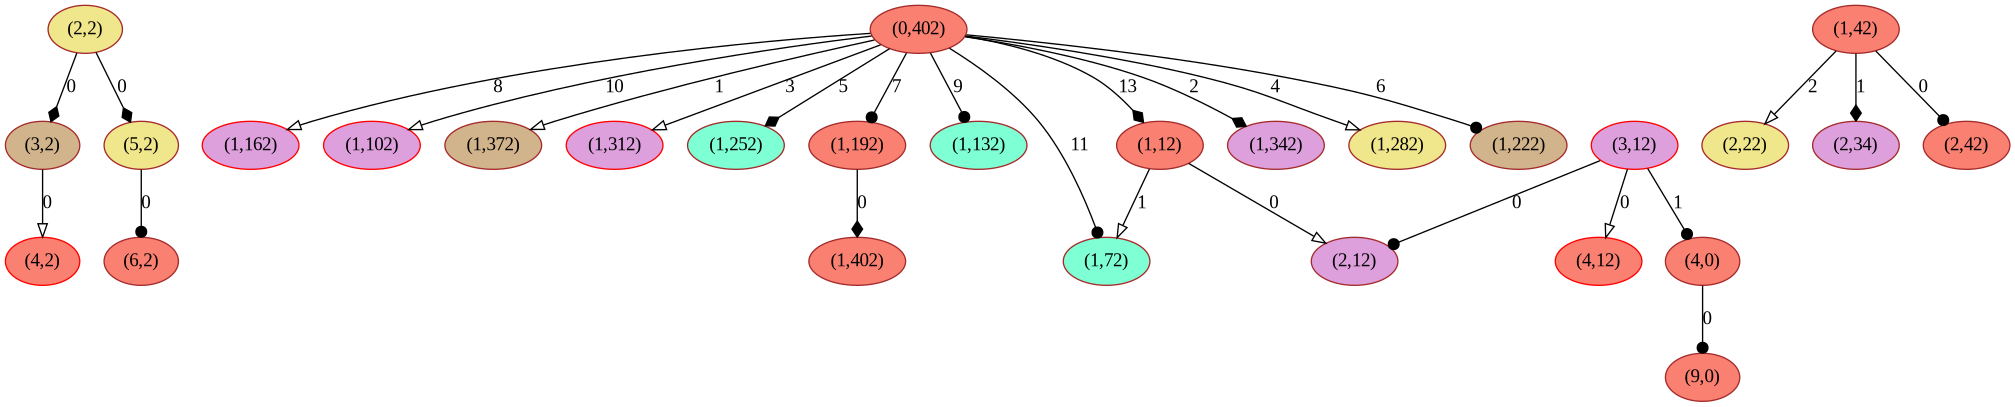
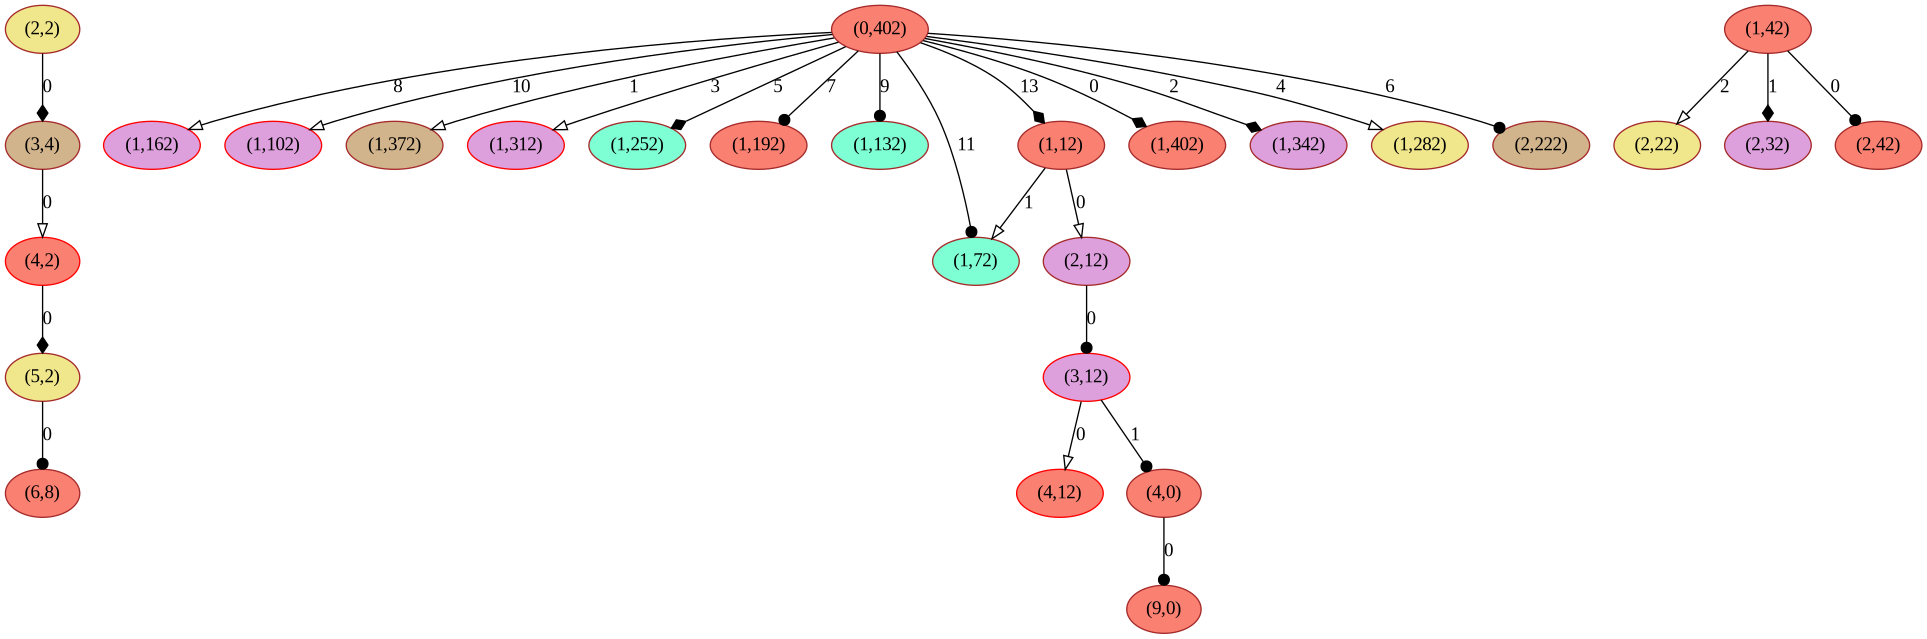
edge "(2,2)" -> "(5,2)": now "(4,2)" -> "(5,2)"
node "(3,2)": label "(3,2)" -> "(3,4)"
node "(1,222)": label "(1,222)" -> "(2,222)"
node "(2,34)": label "(2,34)" -> "(2,32)"
edge "(1,192)" -> "(1,402)": now "(0,402)" -> "(1,402)"
edge "(3,12)" -> "(2,12)": reversed
node "(6,2)": label "(6,2)" -> "(6,8)"
